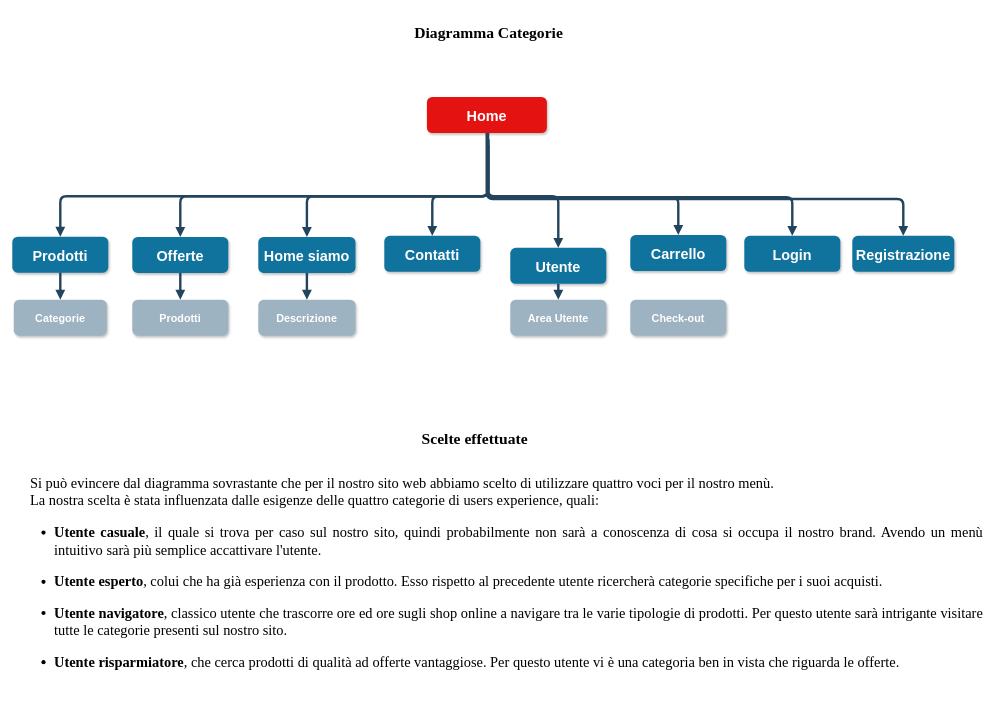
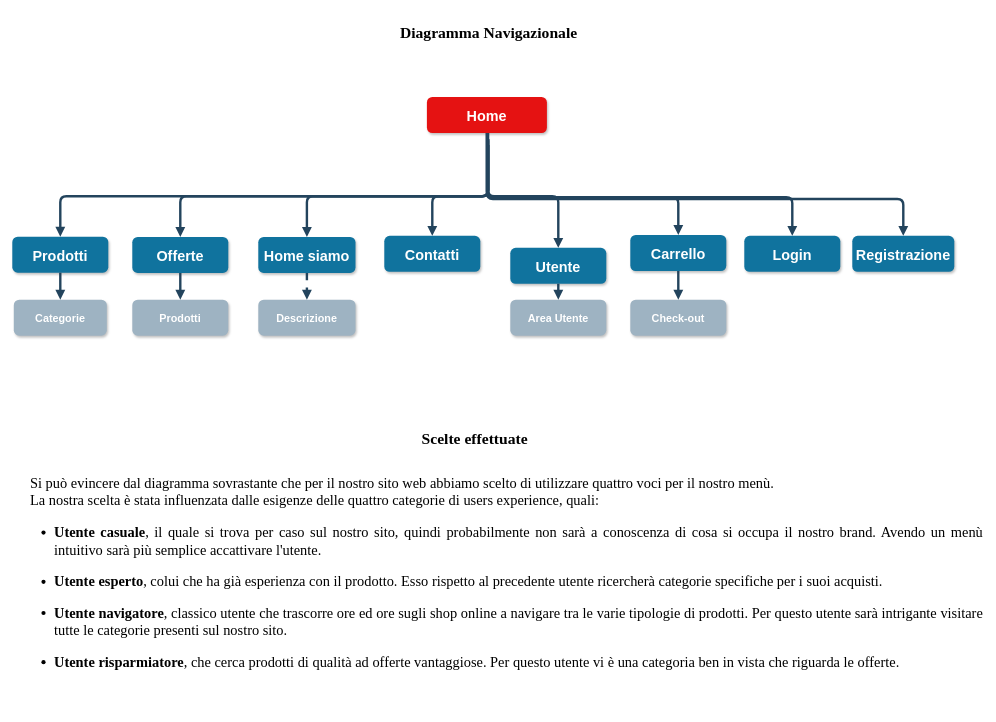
node "Diagramma Categorie": label "Diagramma Categorie" -> "Diagramma Navigazionale"
edge "Carrello" -> "Check-out": added
edge "Home siamo" -> "Descrizione": style solid -> dashed
